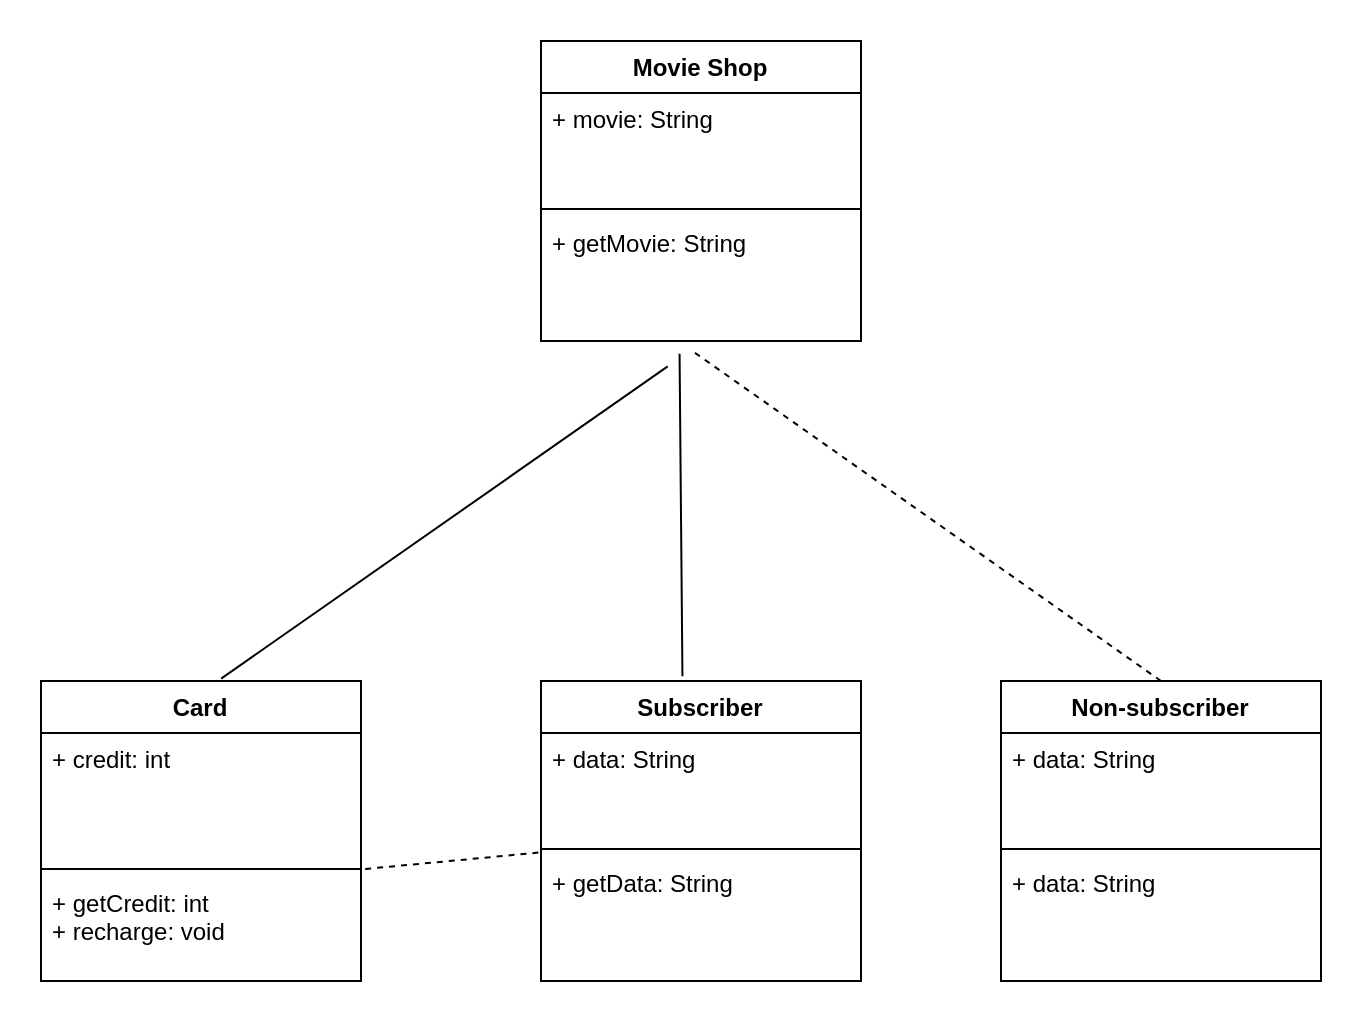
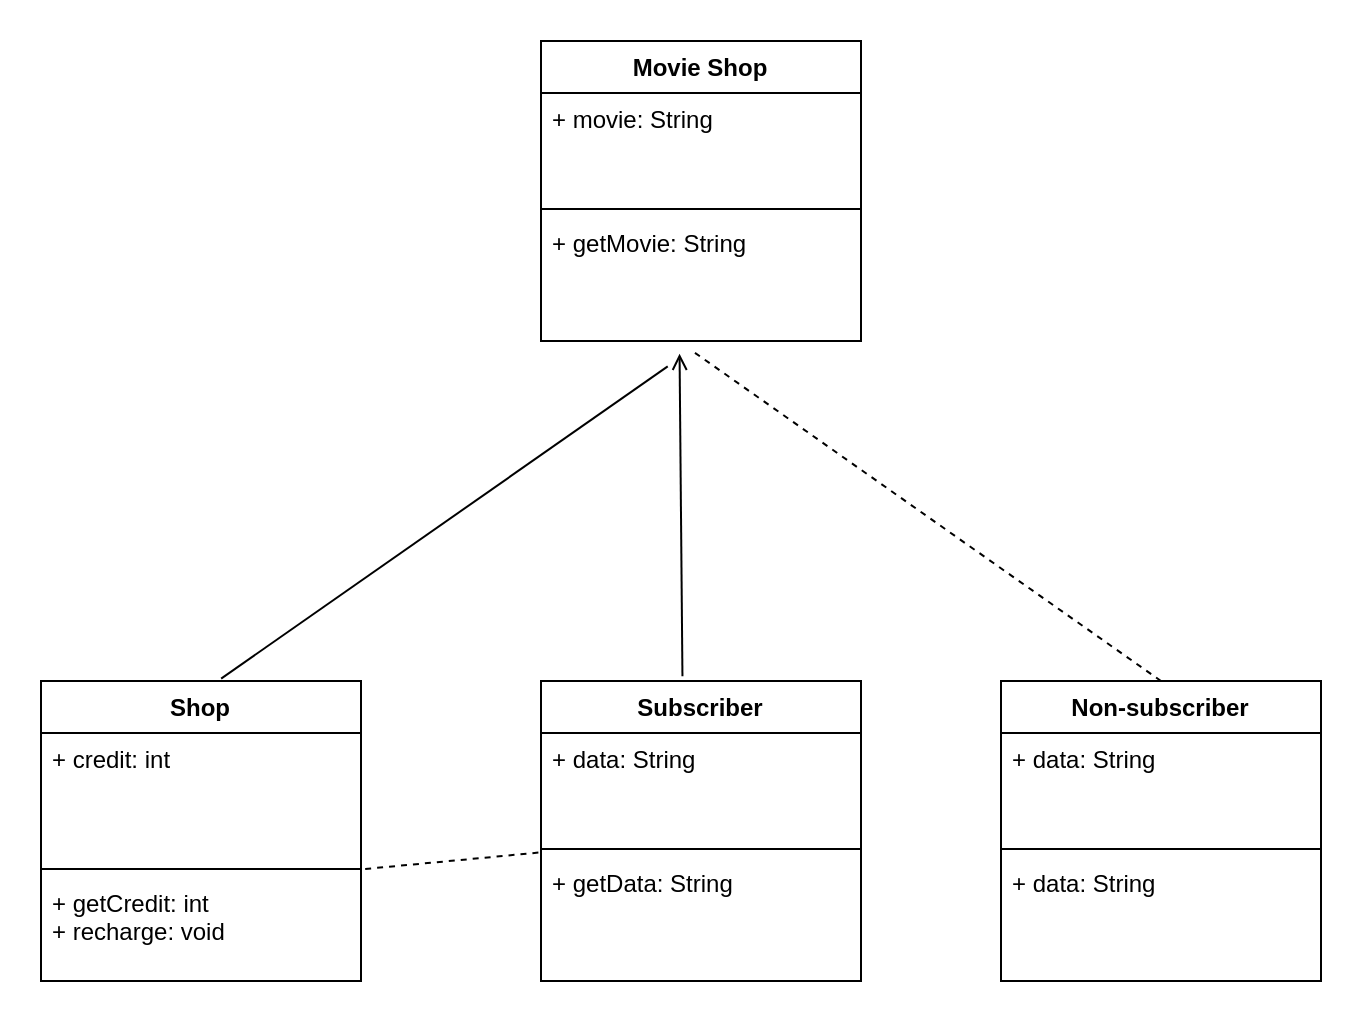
edge "+ getMovie: String" -- "Subscriber": arrowhead none -> open
node "Card": label "Card" -> "Shop"
